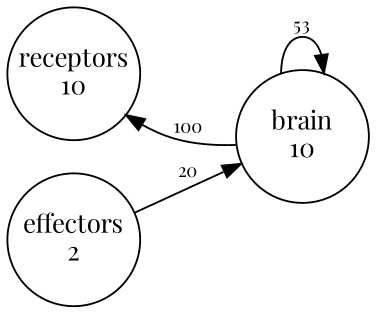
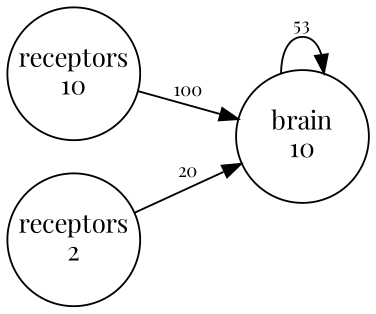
edge "brain 10" -> "receptors 10": reversed
node "effectors 2": label "effectors 2" -> "receptors 2"
